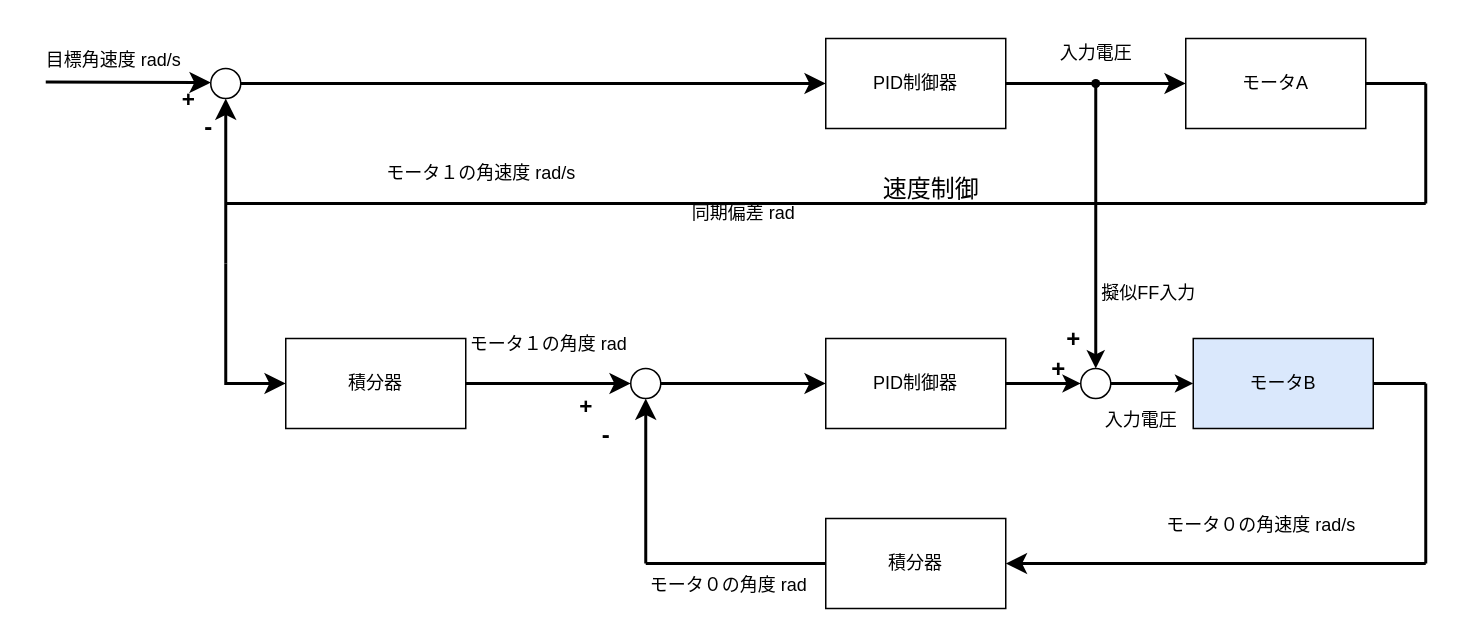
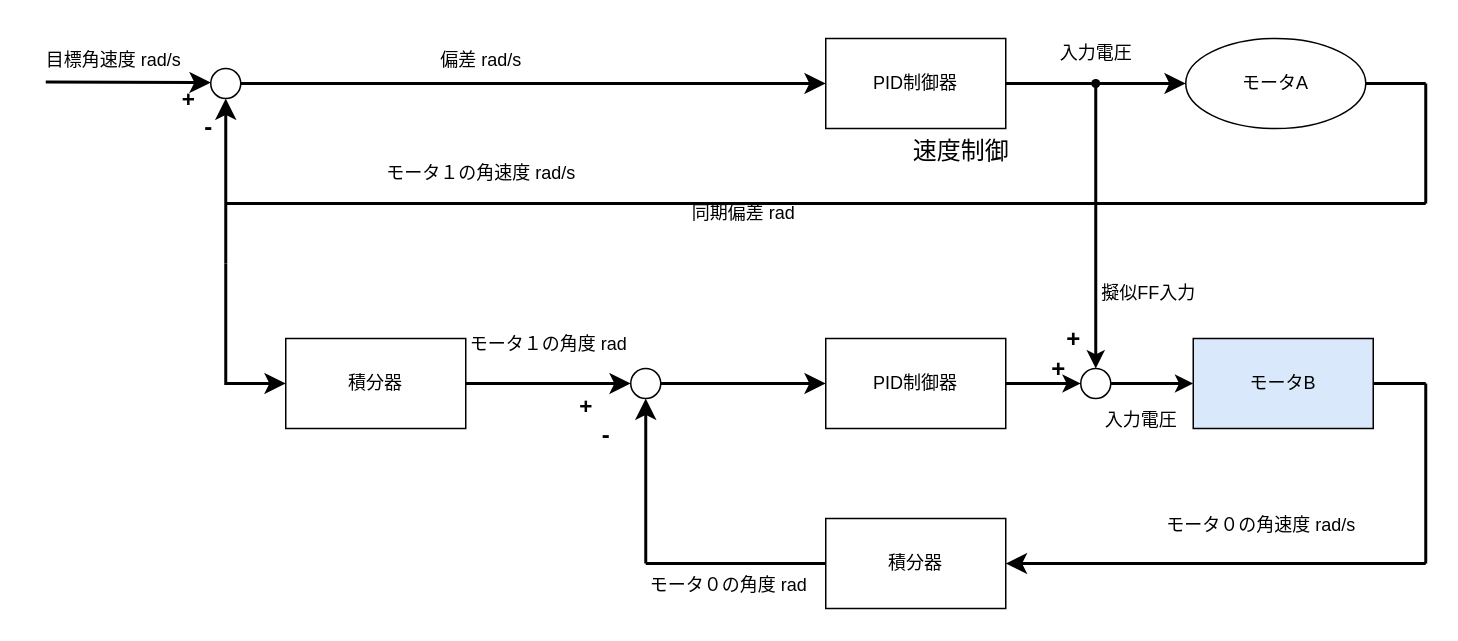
node "偏差 rad/s": added
node "モータA": shape rectangle -> ellipse
node "速度制御": moved (931, 188) -> (961, 151)
